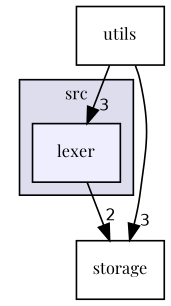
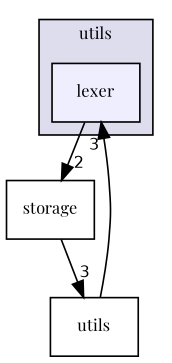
cluster "src": label "src" -> "utils"
edge "utils" -> "storage": reversed
